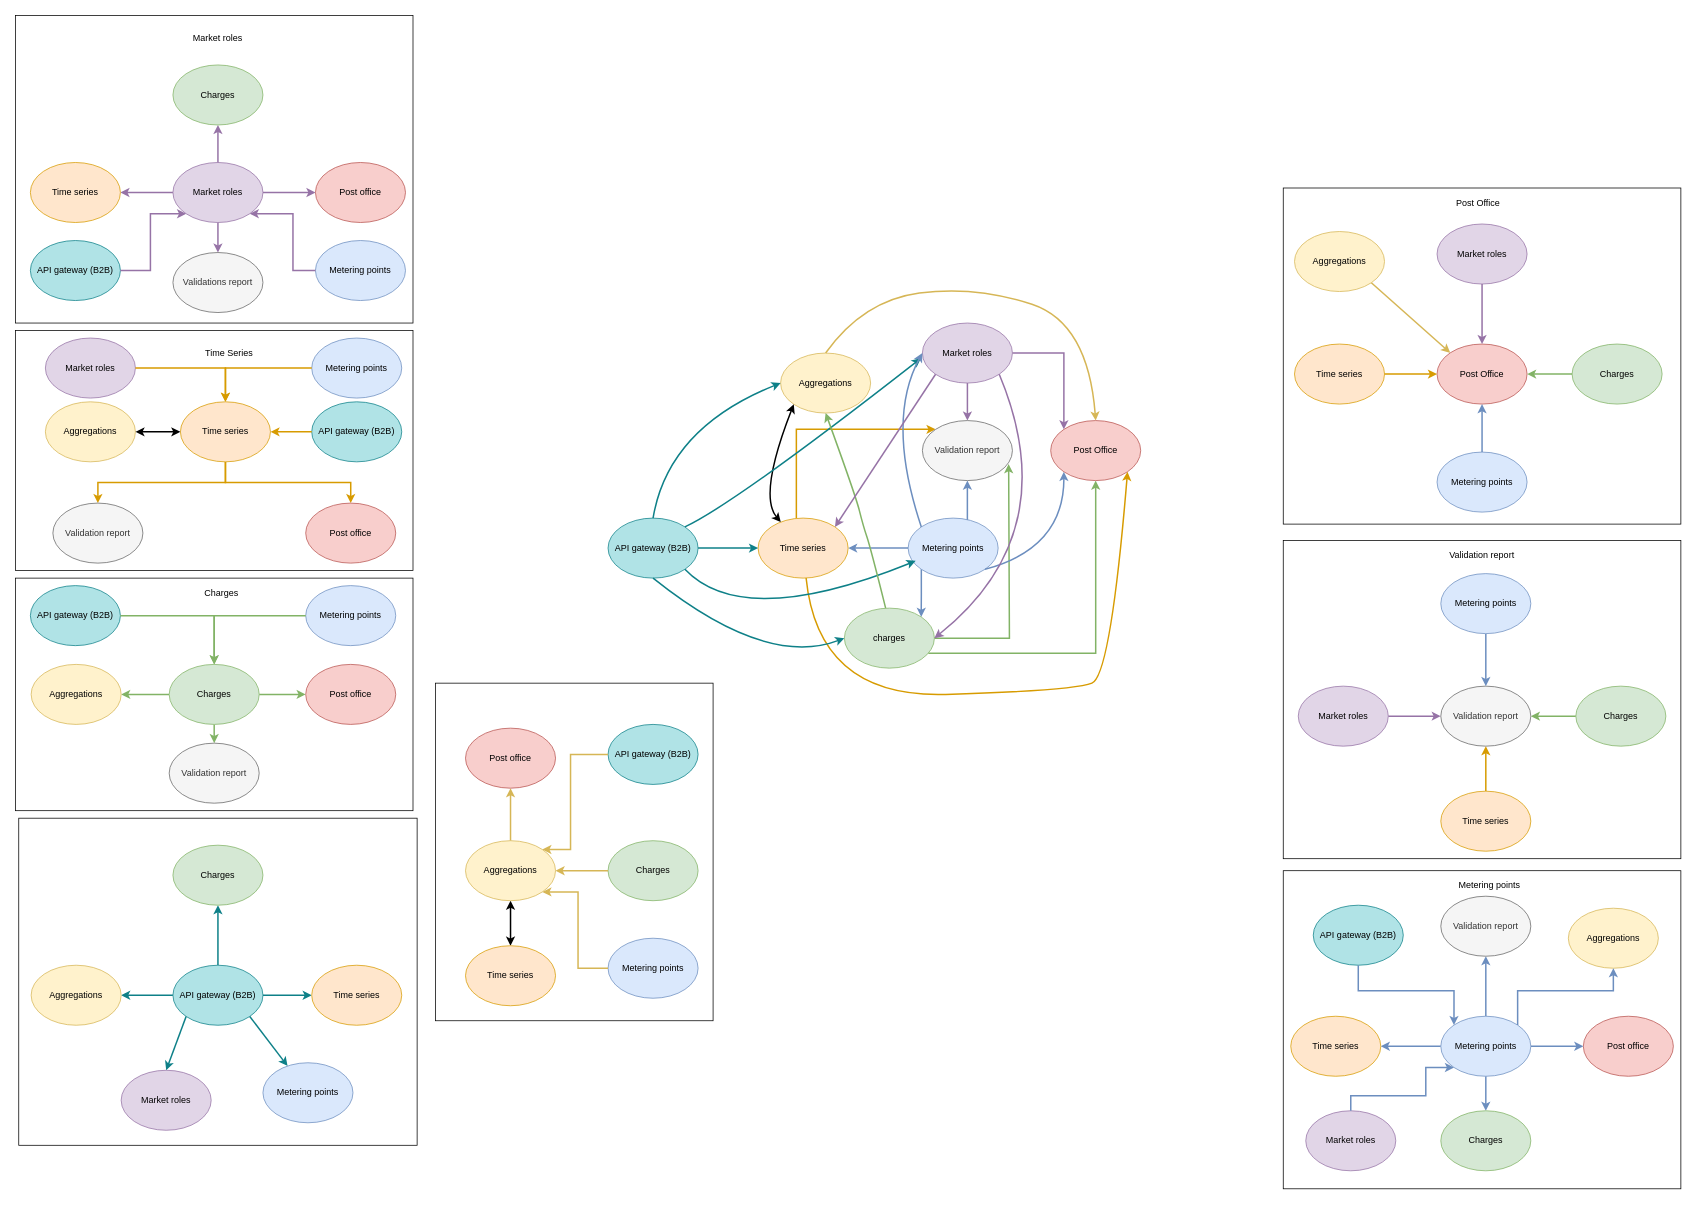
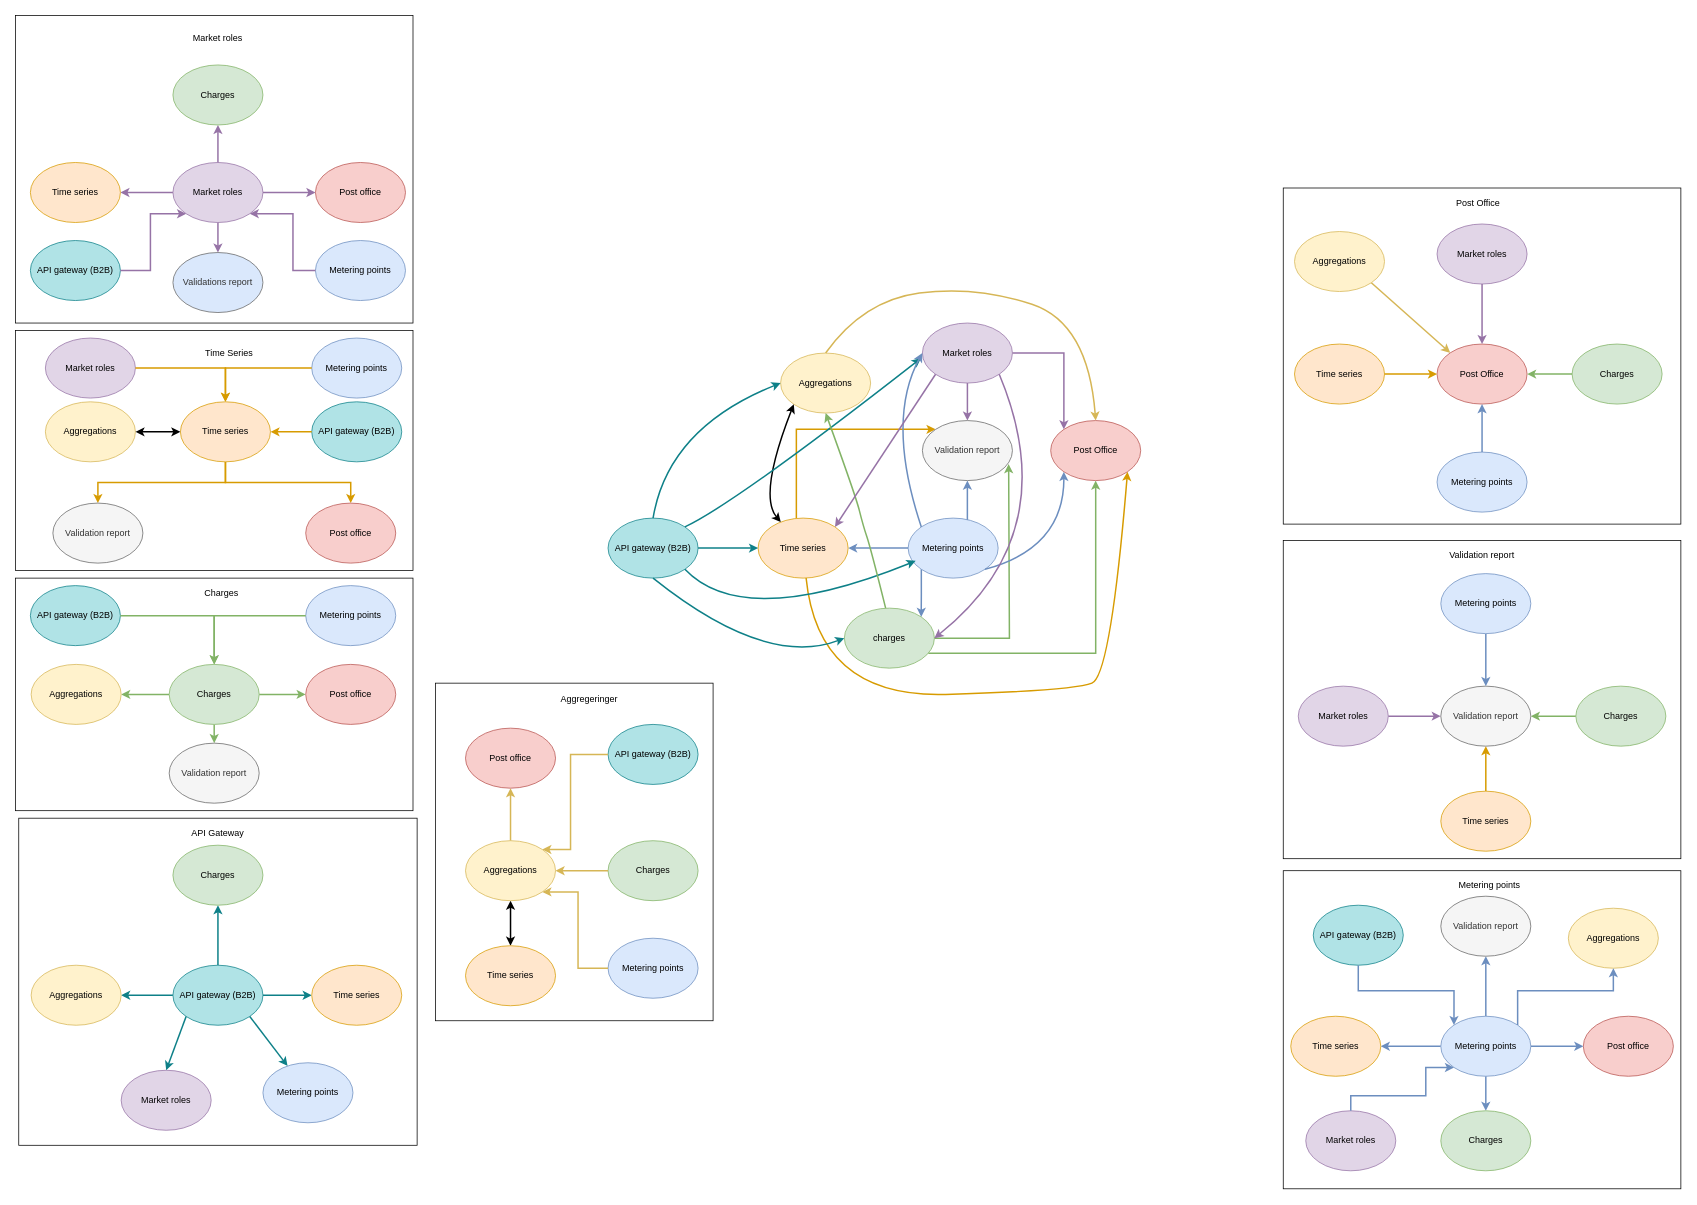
node "Validations report": fillcolor #f5f5f5 -> #dae8fc
node "Aggregeringer": added
node "API Gateway": added
